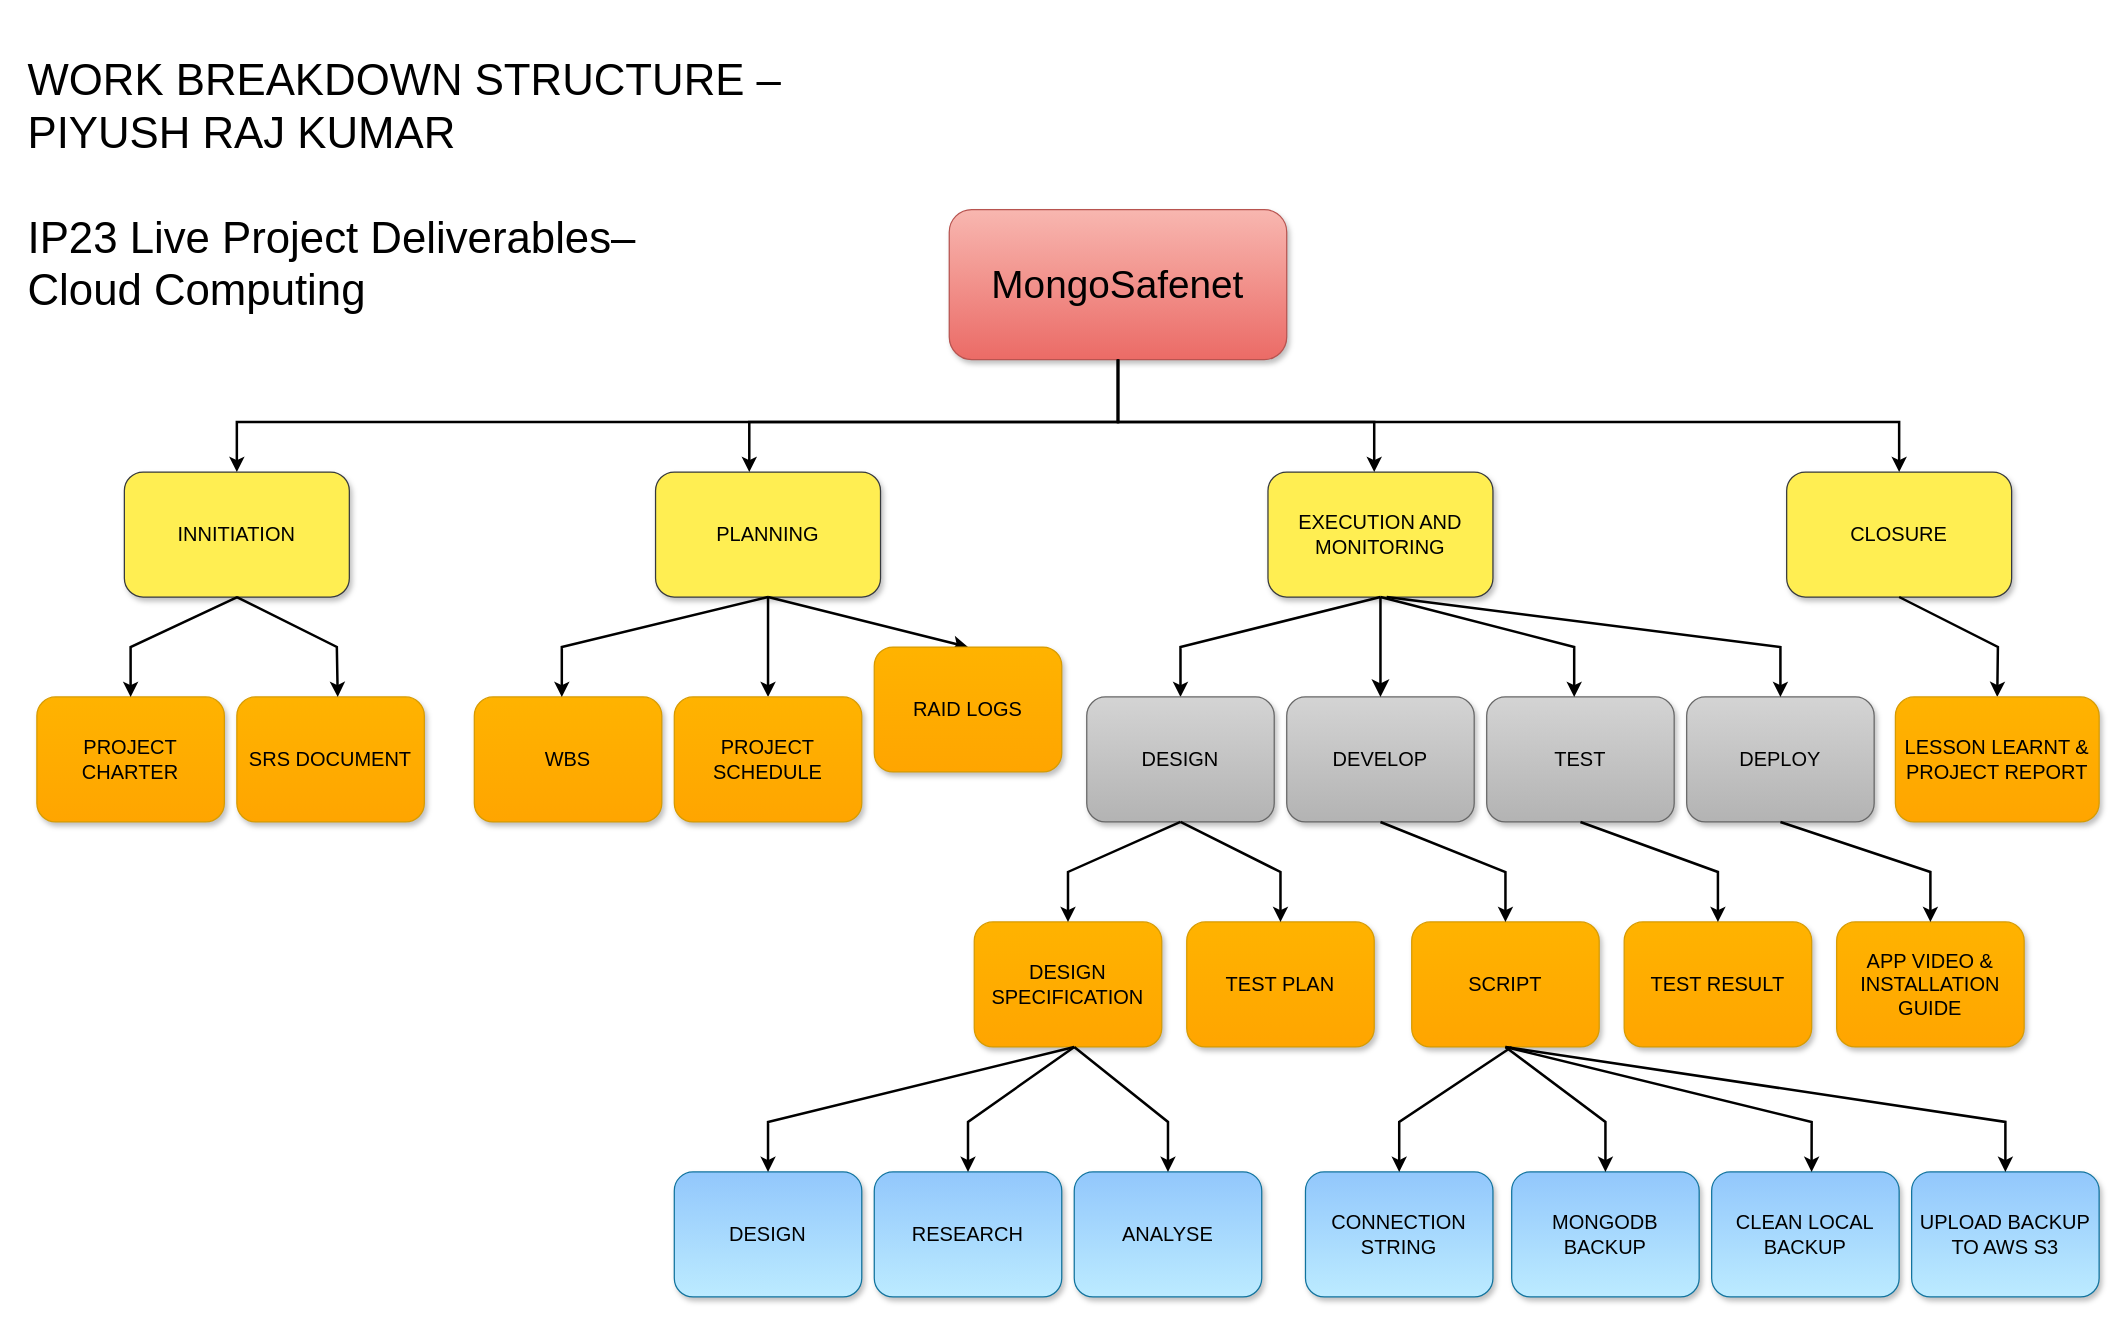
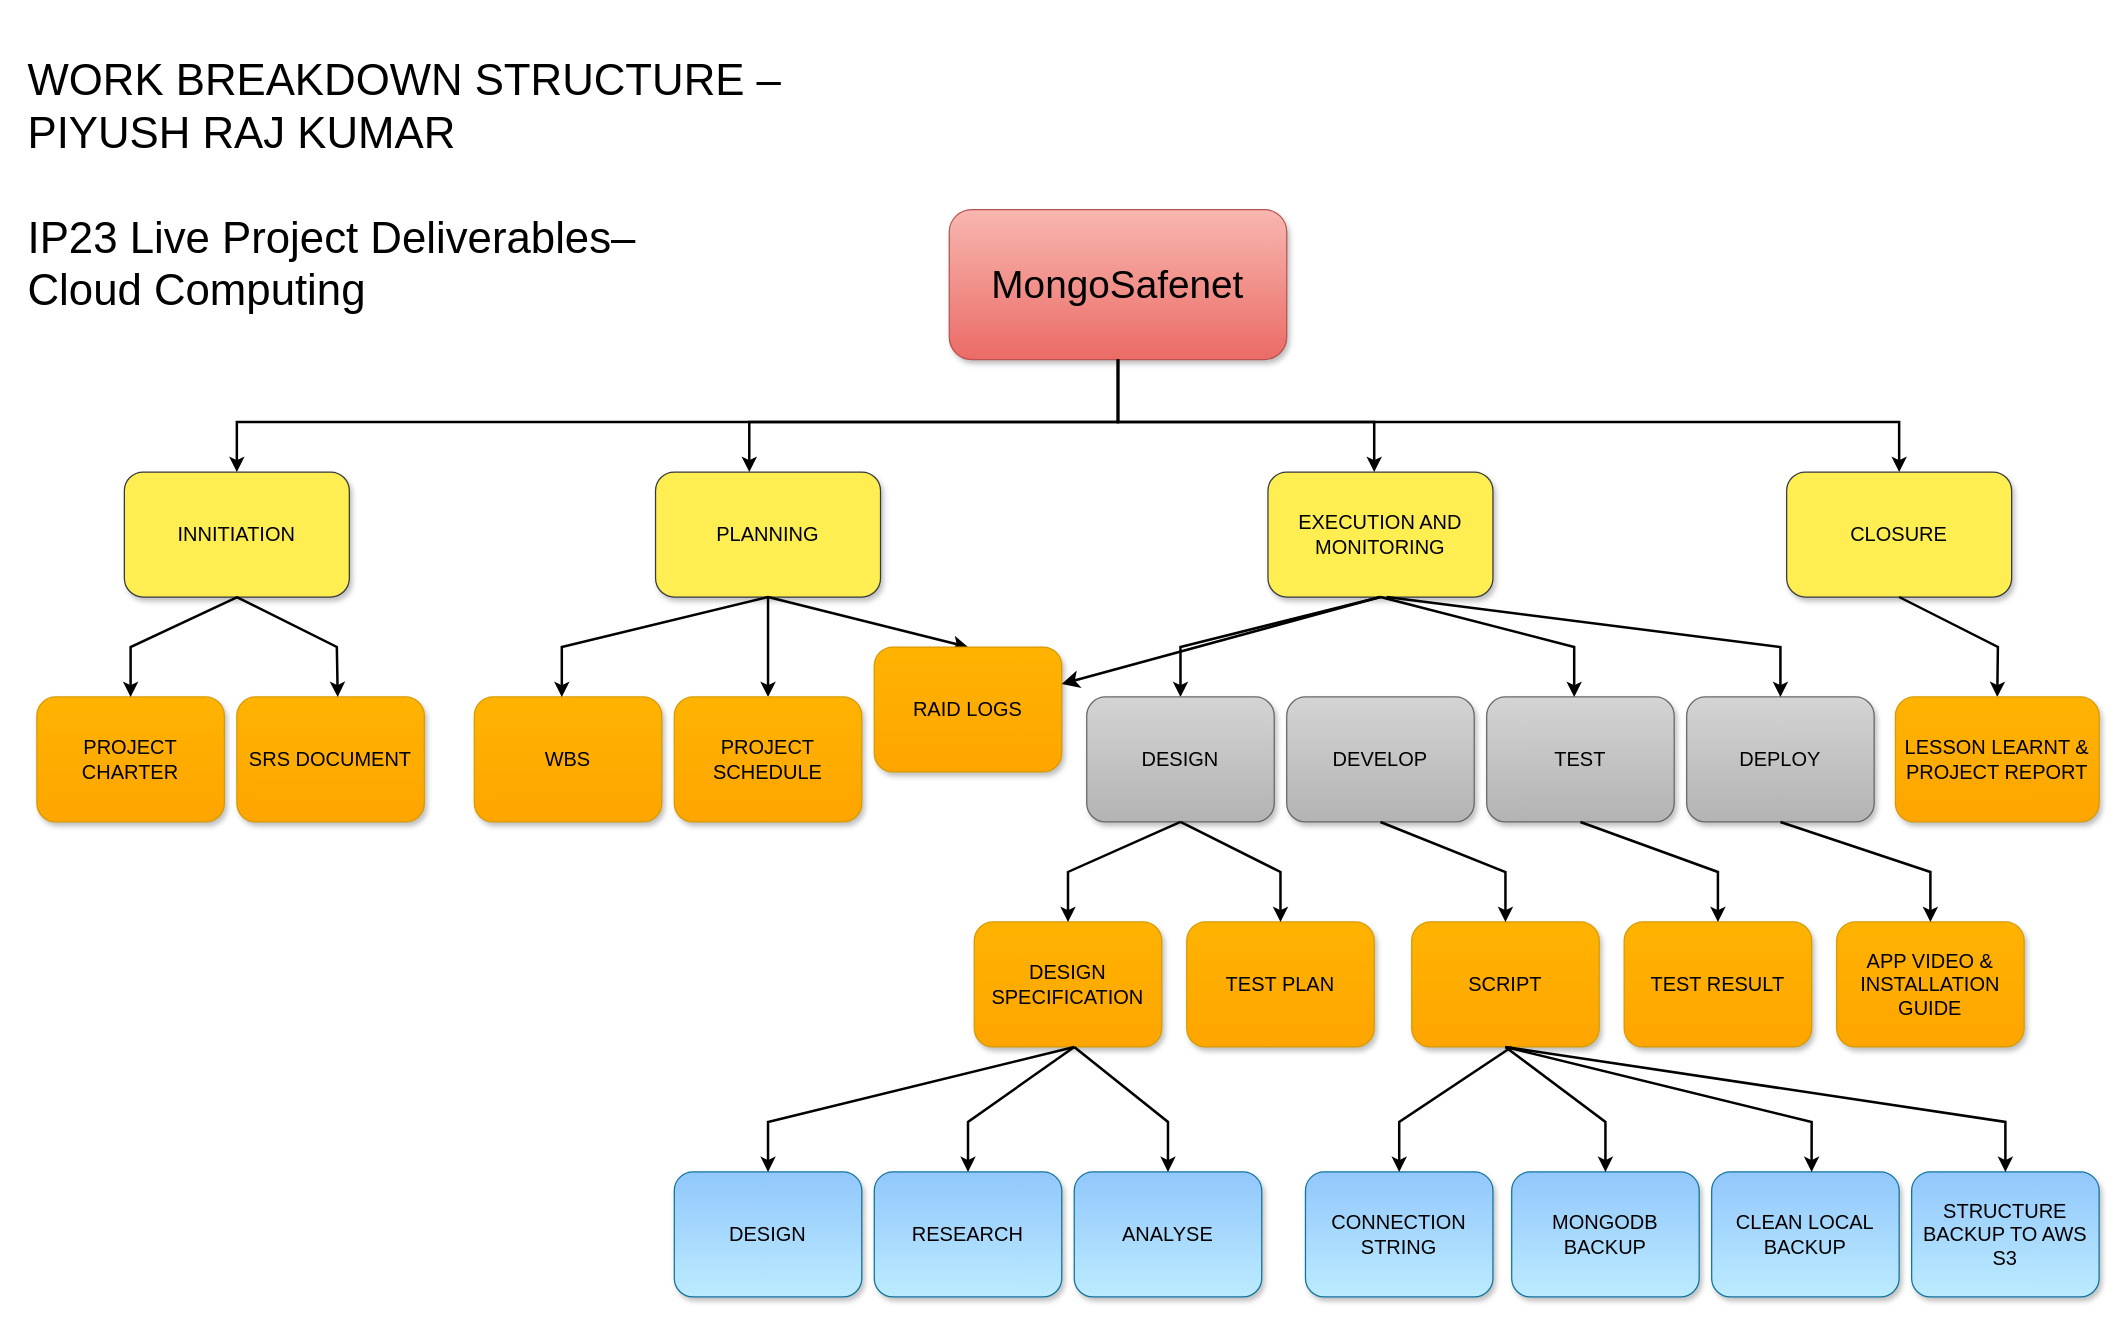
edge "EXECUTION AND MONITORING" -> "DEVELOP": now "EXECUTION AND MONITORING" -> "RAID LOGS"
node "UPLOAD BACKUP TO AWS S3": label "UPLOAD BACKUP TO AWS S3" -> "STRUCTURE BACKUP TO AWS S3"
